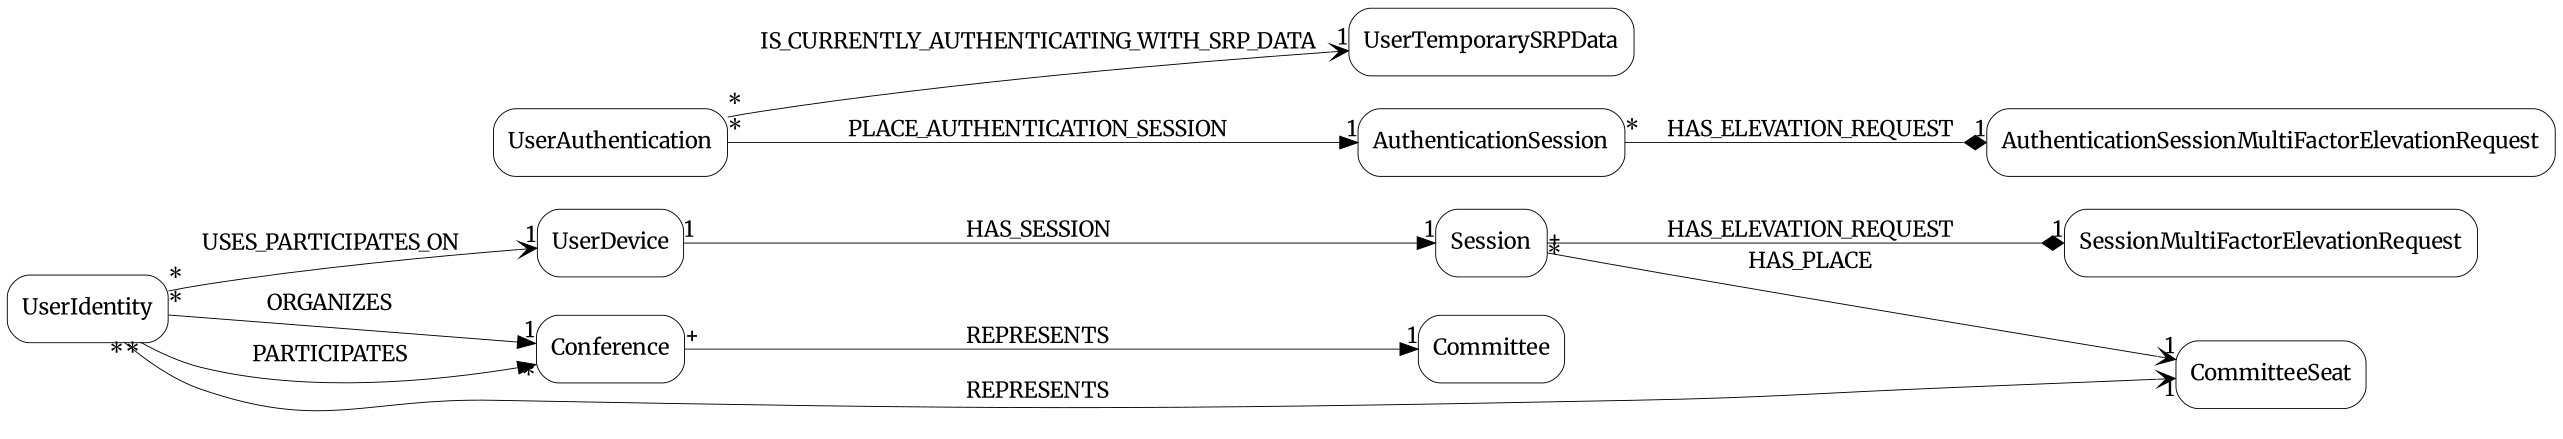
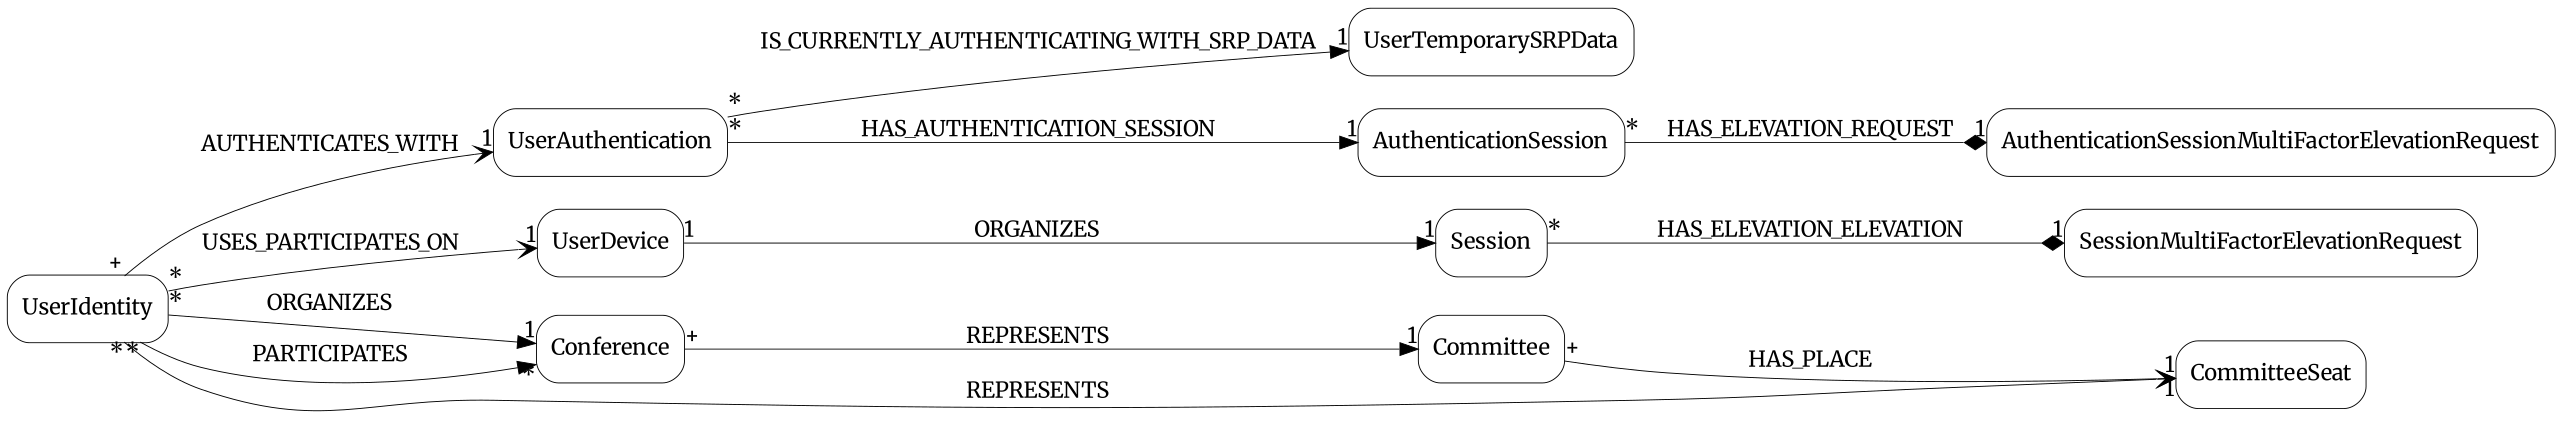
edge "UserAuthentication" -> "UserTemporarySRPData": arrowhead vee -> normal
edge "UserAuthentication" -> "AuthenticationSession": label "PLACE_AUTHENTICATION_SESSION" -> "HAS_AUTHENTICATION_SESSION"
edge "UserIdentity" -> "UserAuthentication": added, label "AUTHENTICATES_WITH"
edge "UserDevice" -> "Session": label "HAS_SESSION" -> "ORGANIZES"
edge "Session" -> "SessionMultiFactorElevationRequest": label "HAS_ELEVATION_REQUEST" -> "HAS_ELEVATION_ELEVATION"
edge "Session" -> "CommitteeSeat": now "Committee" -> "CommitteeSeat"
